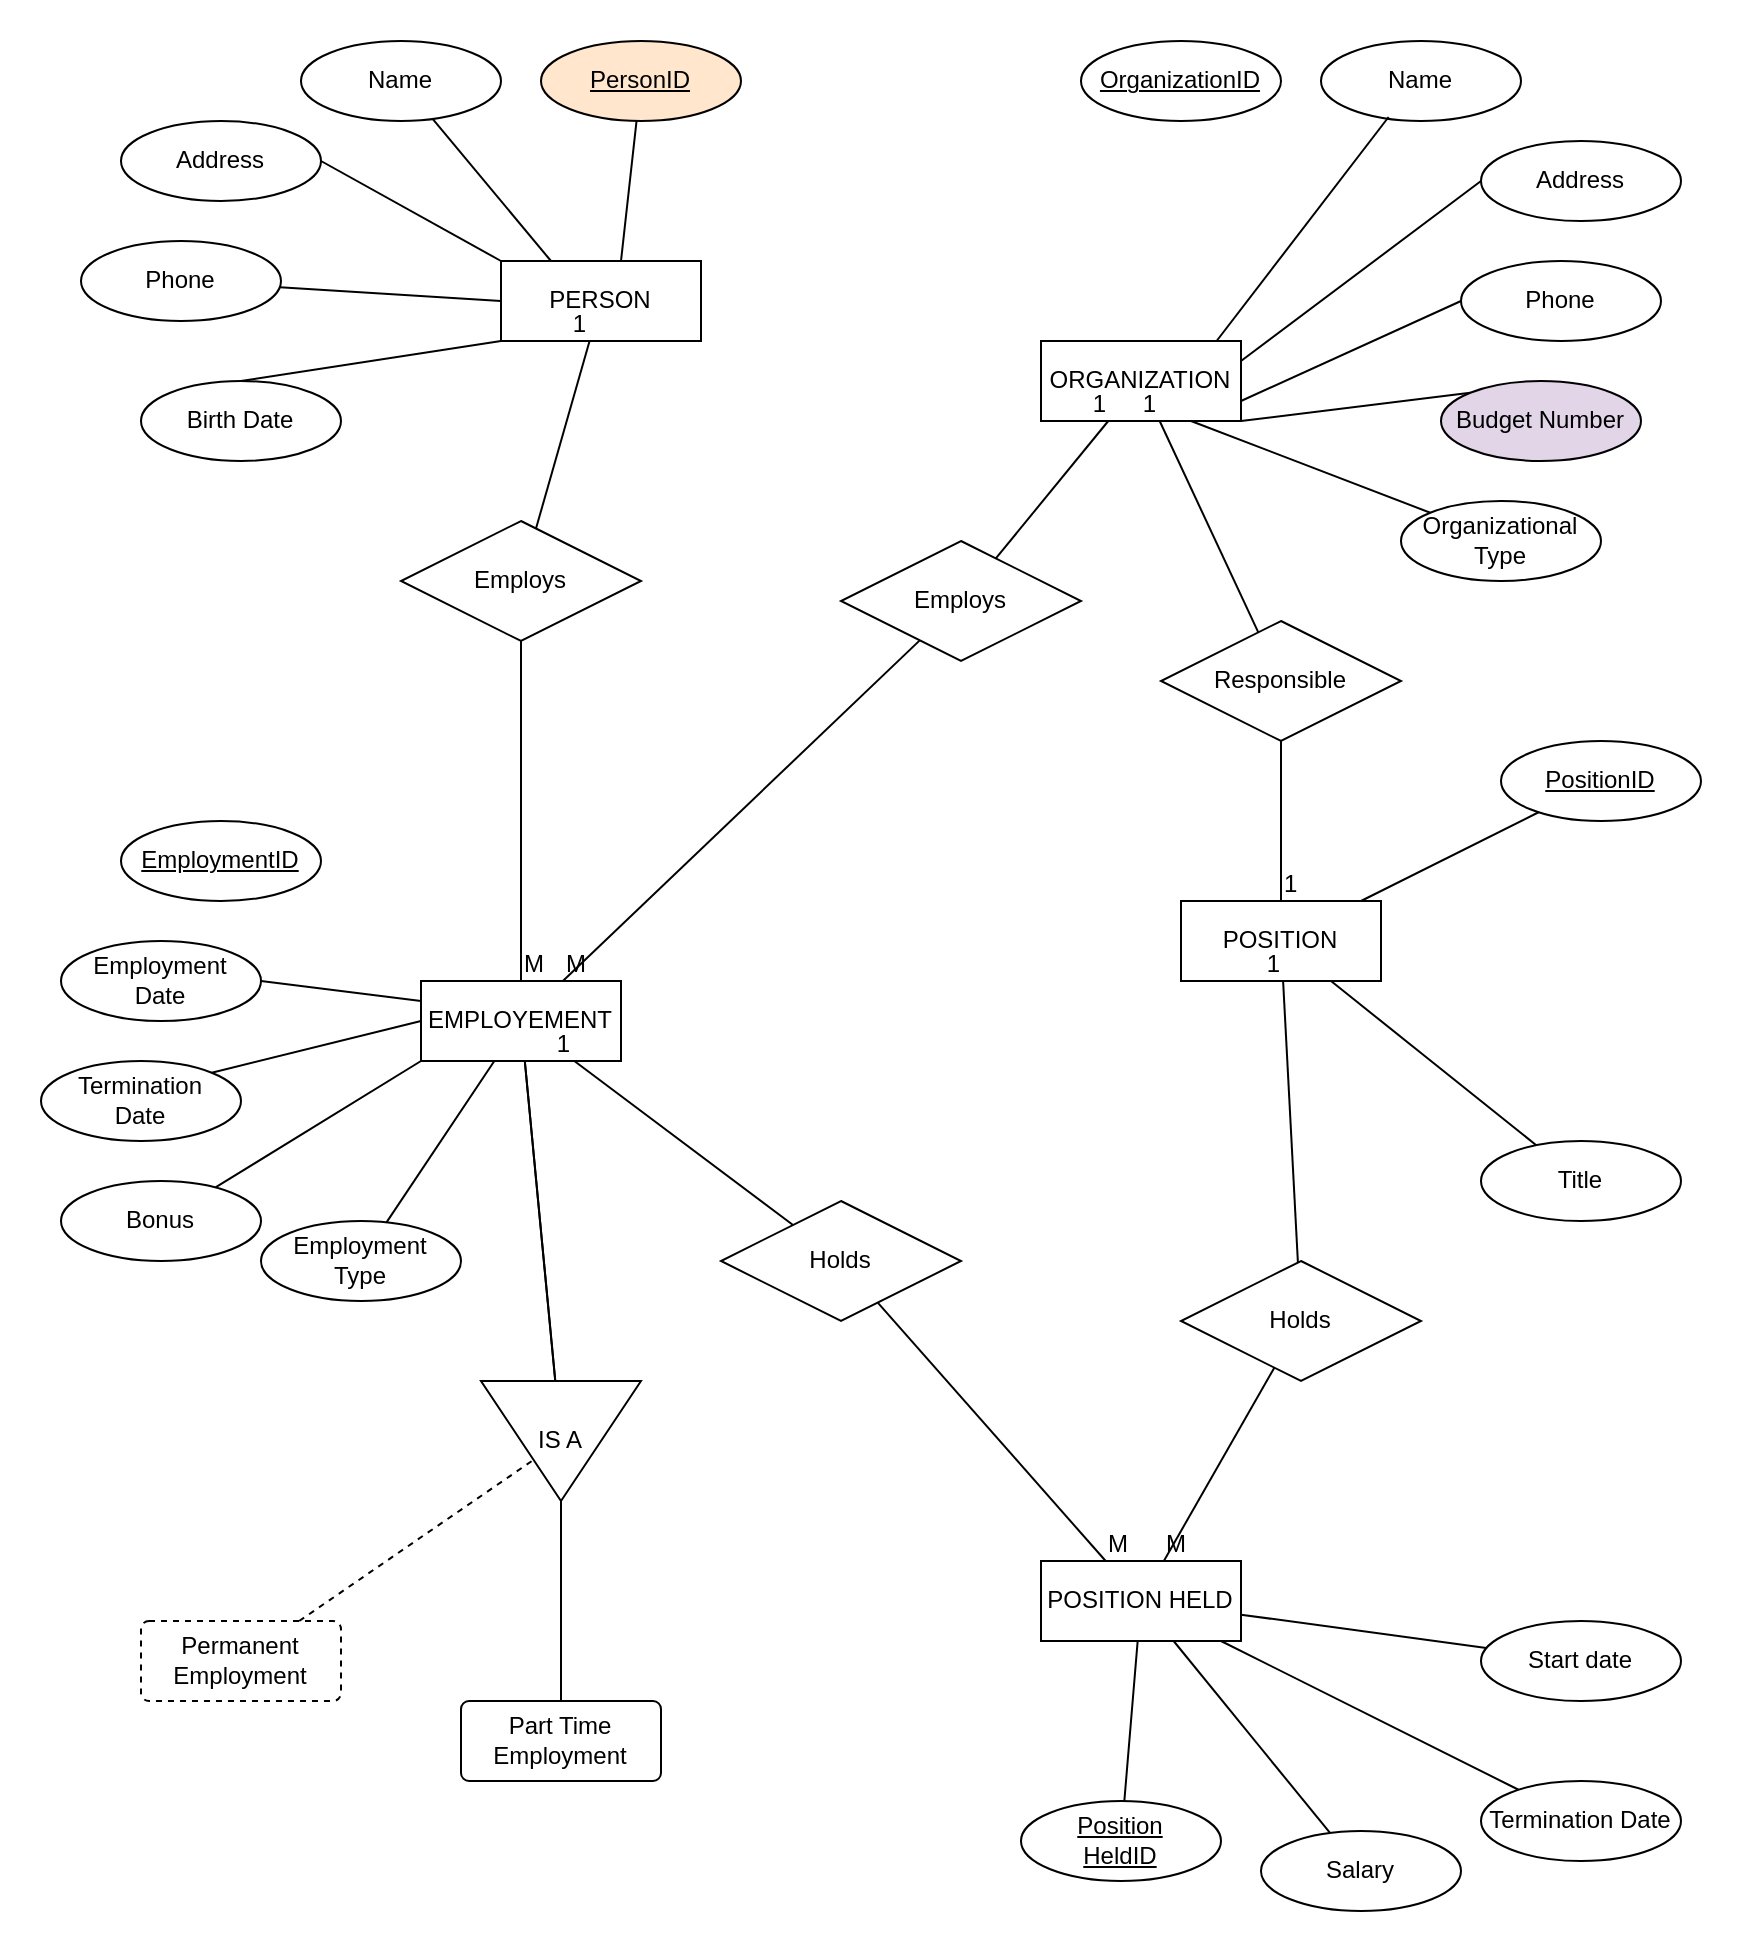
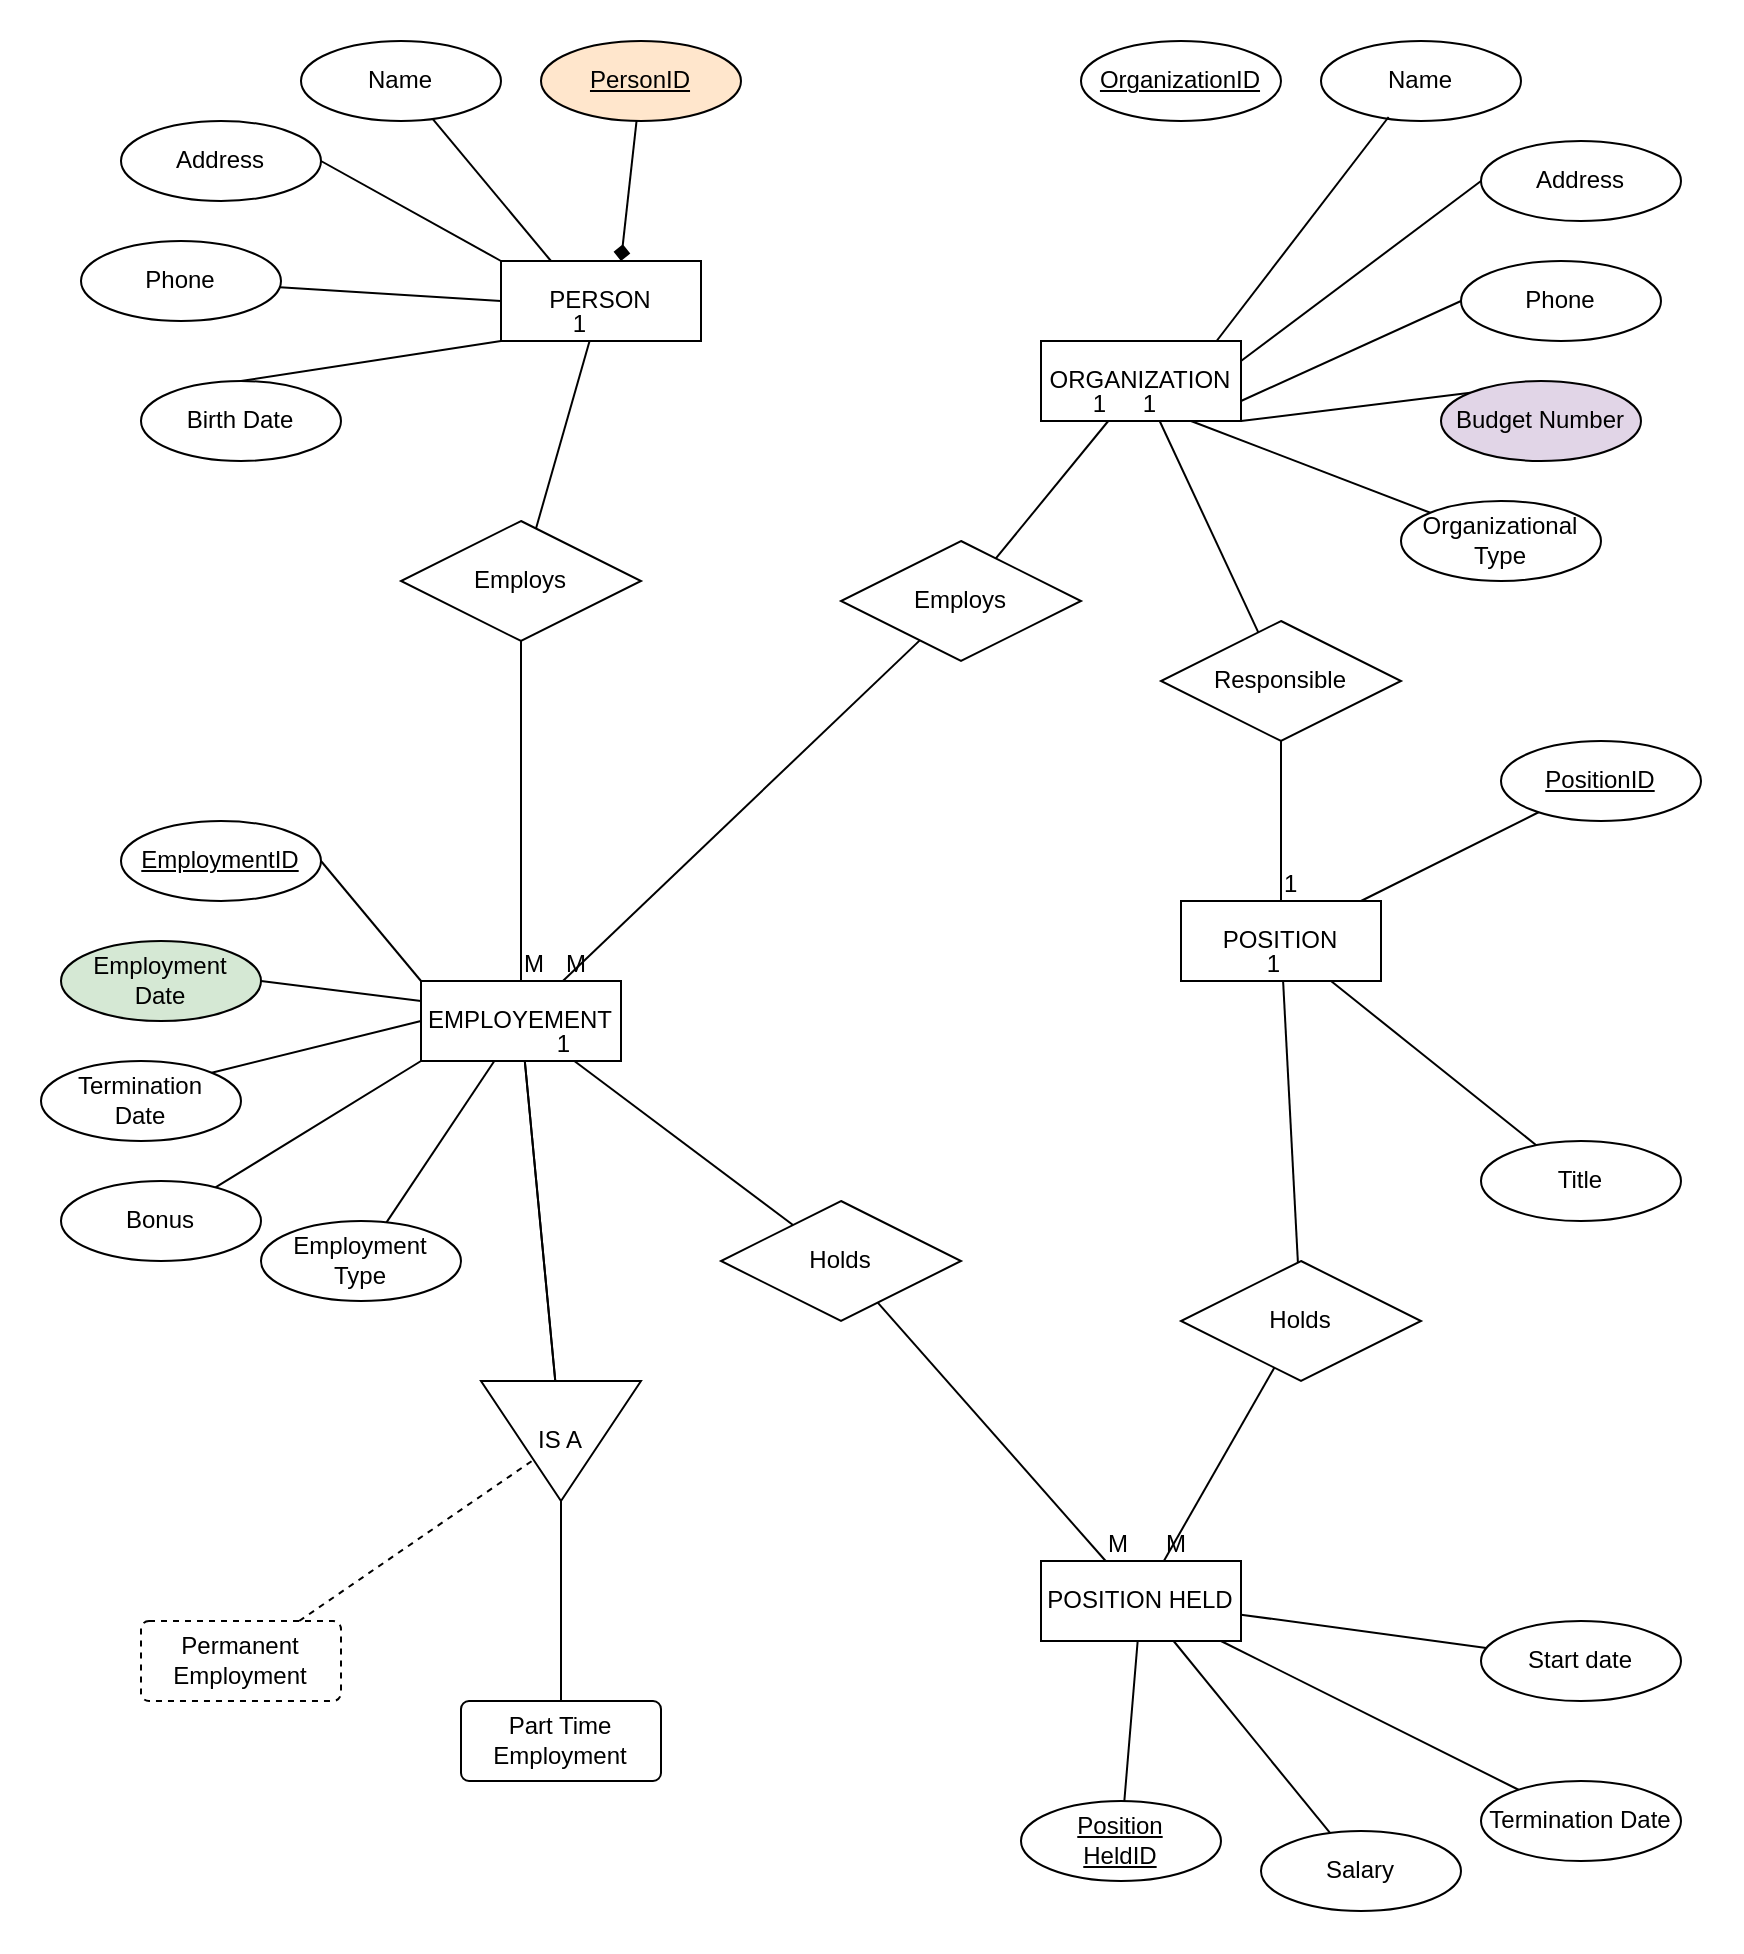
edge "PersonID" -- "PERSON": arrowhead none -> diamond
edge "EmploymentID" -- "EMPLOYEMENT": added
node "Employment Date": fillcolor #ffffff -> #d5e8d4
